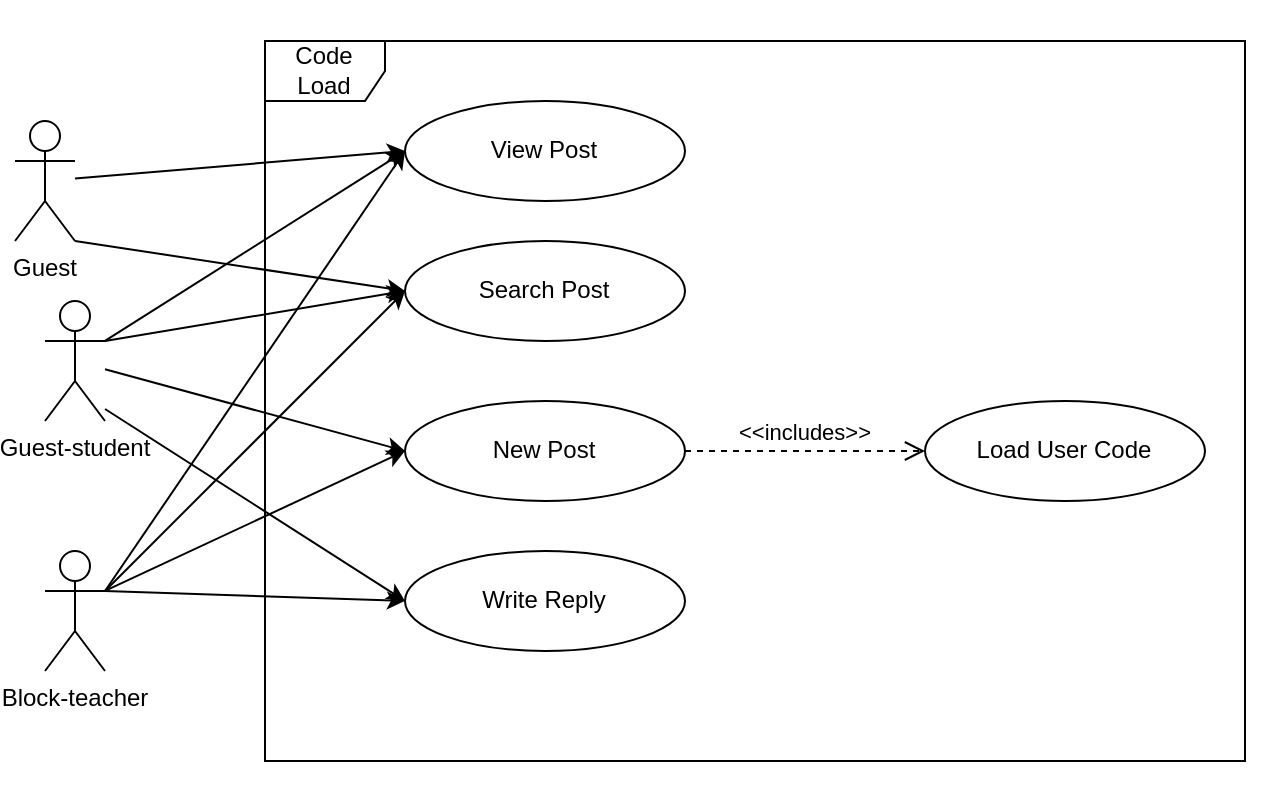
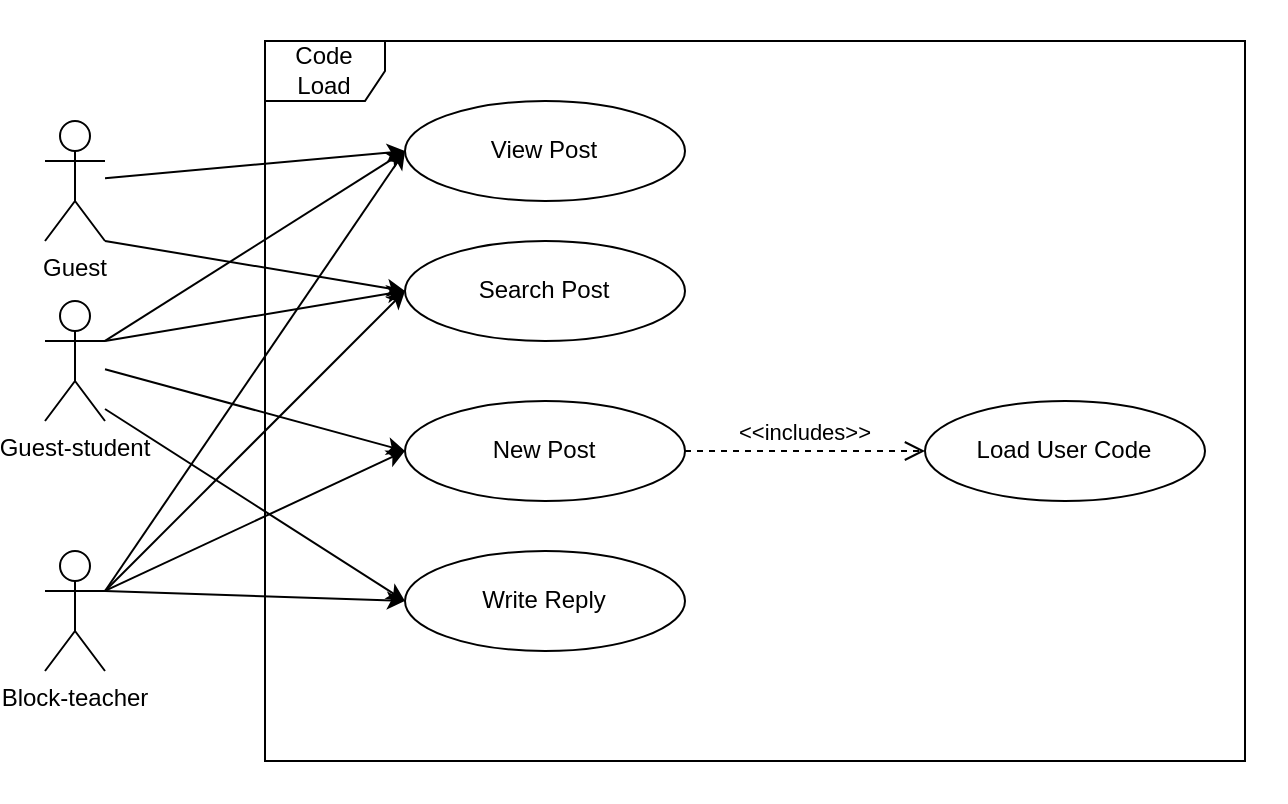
node "Guest": moved (45, 181) -> (75, 181)
